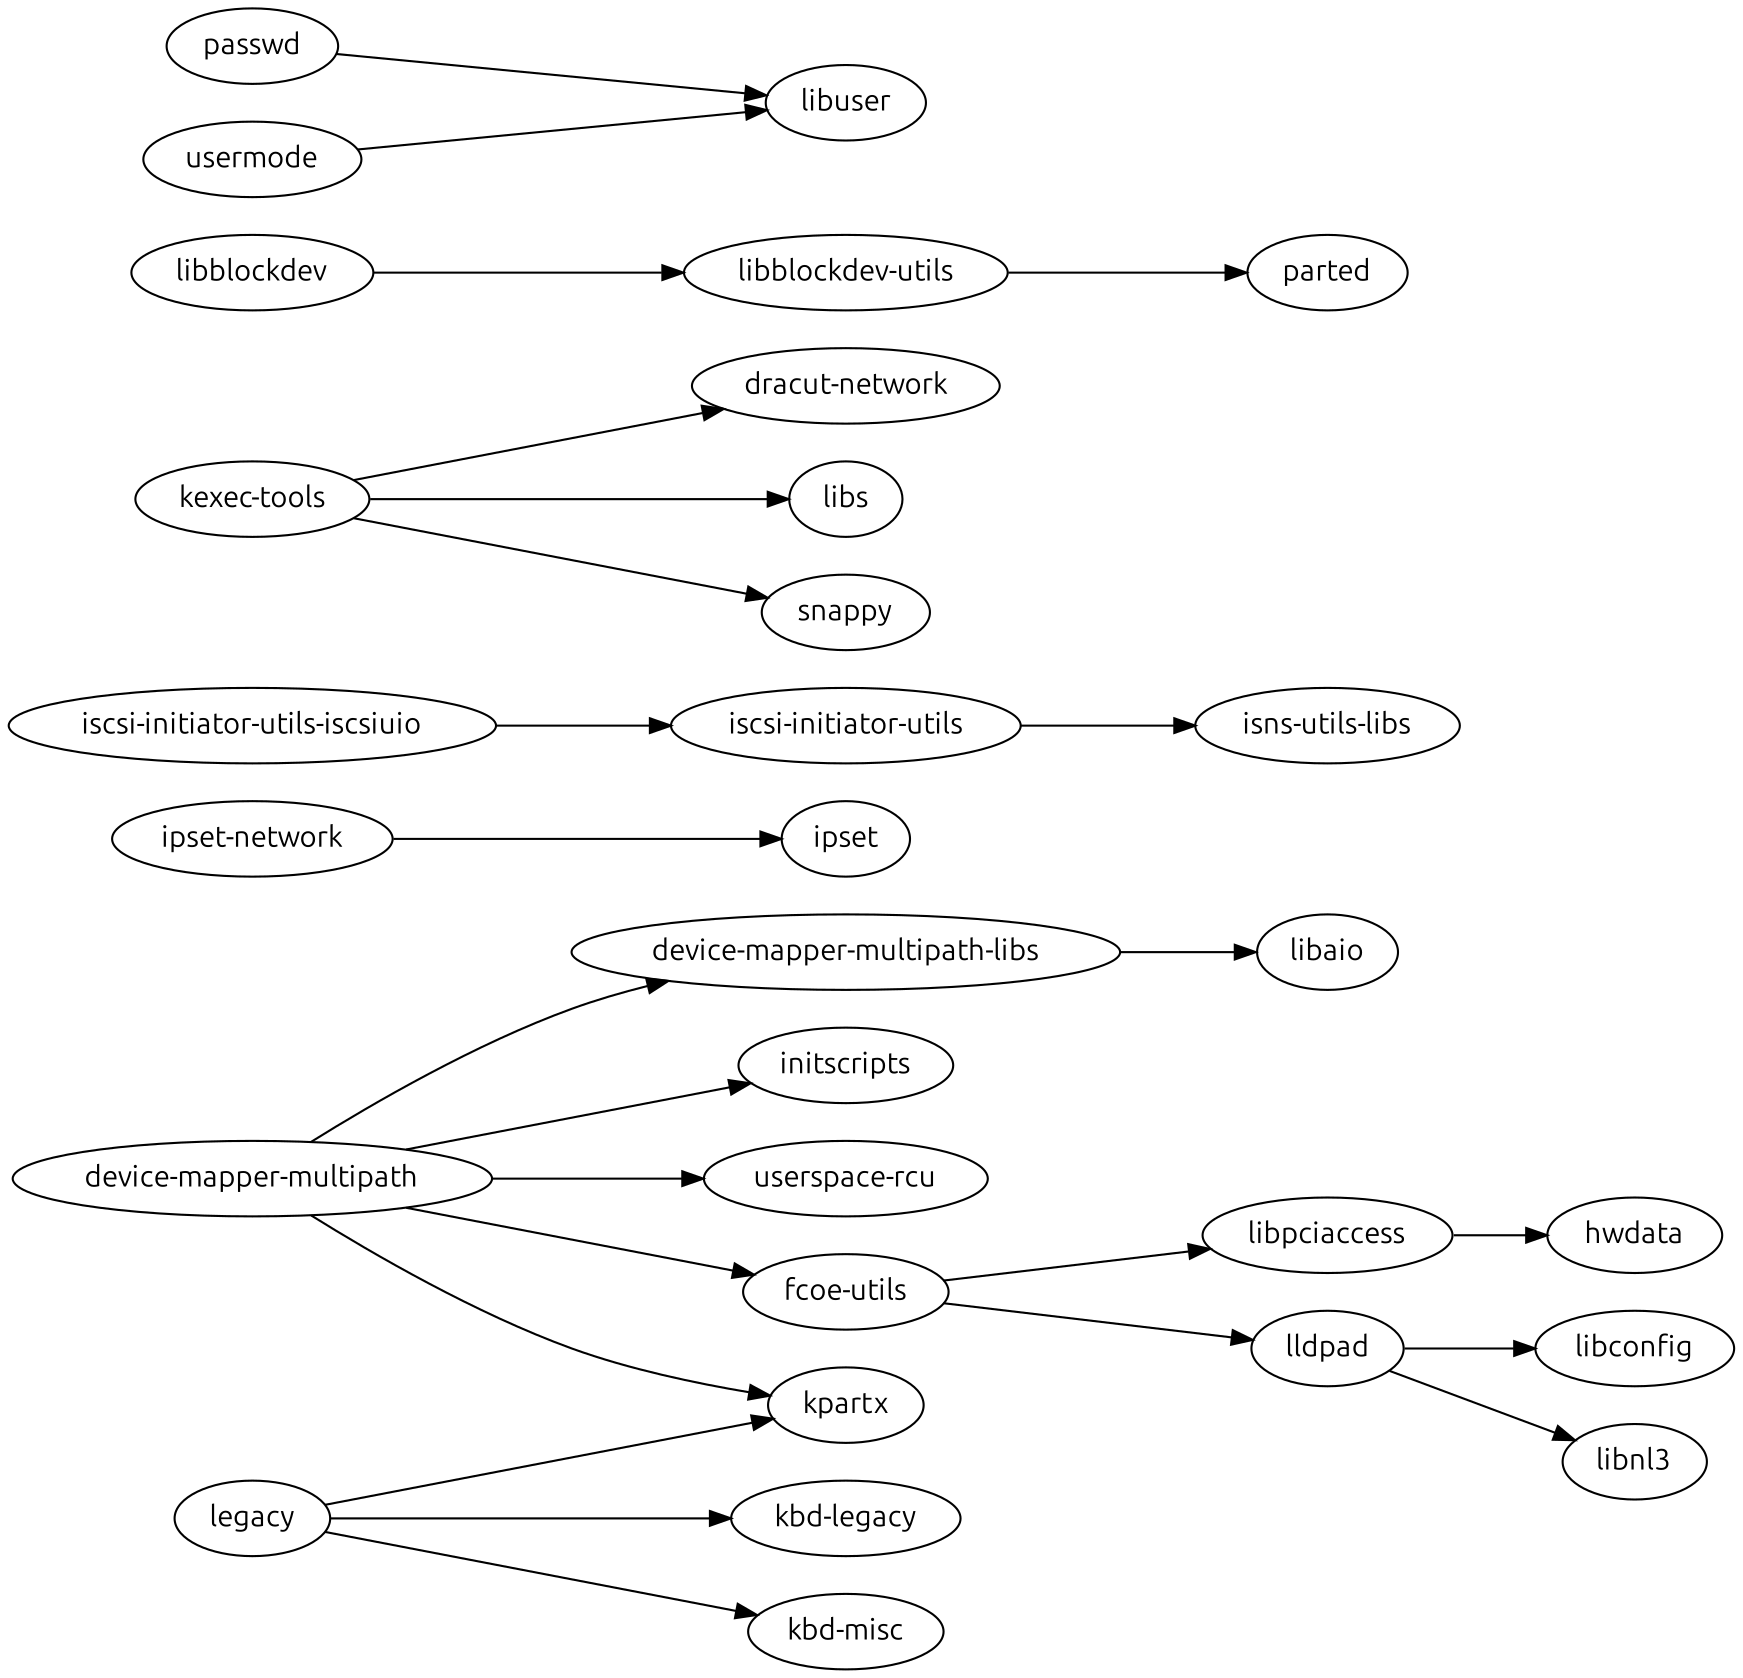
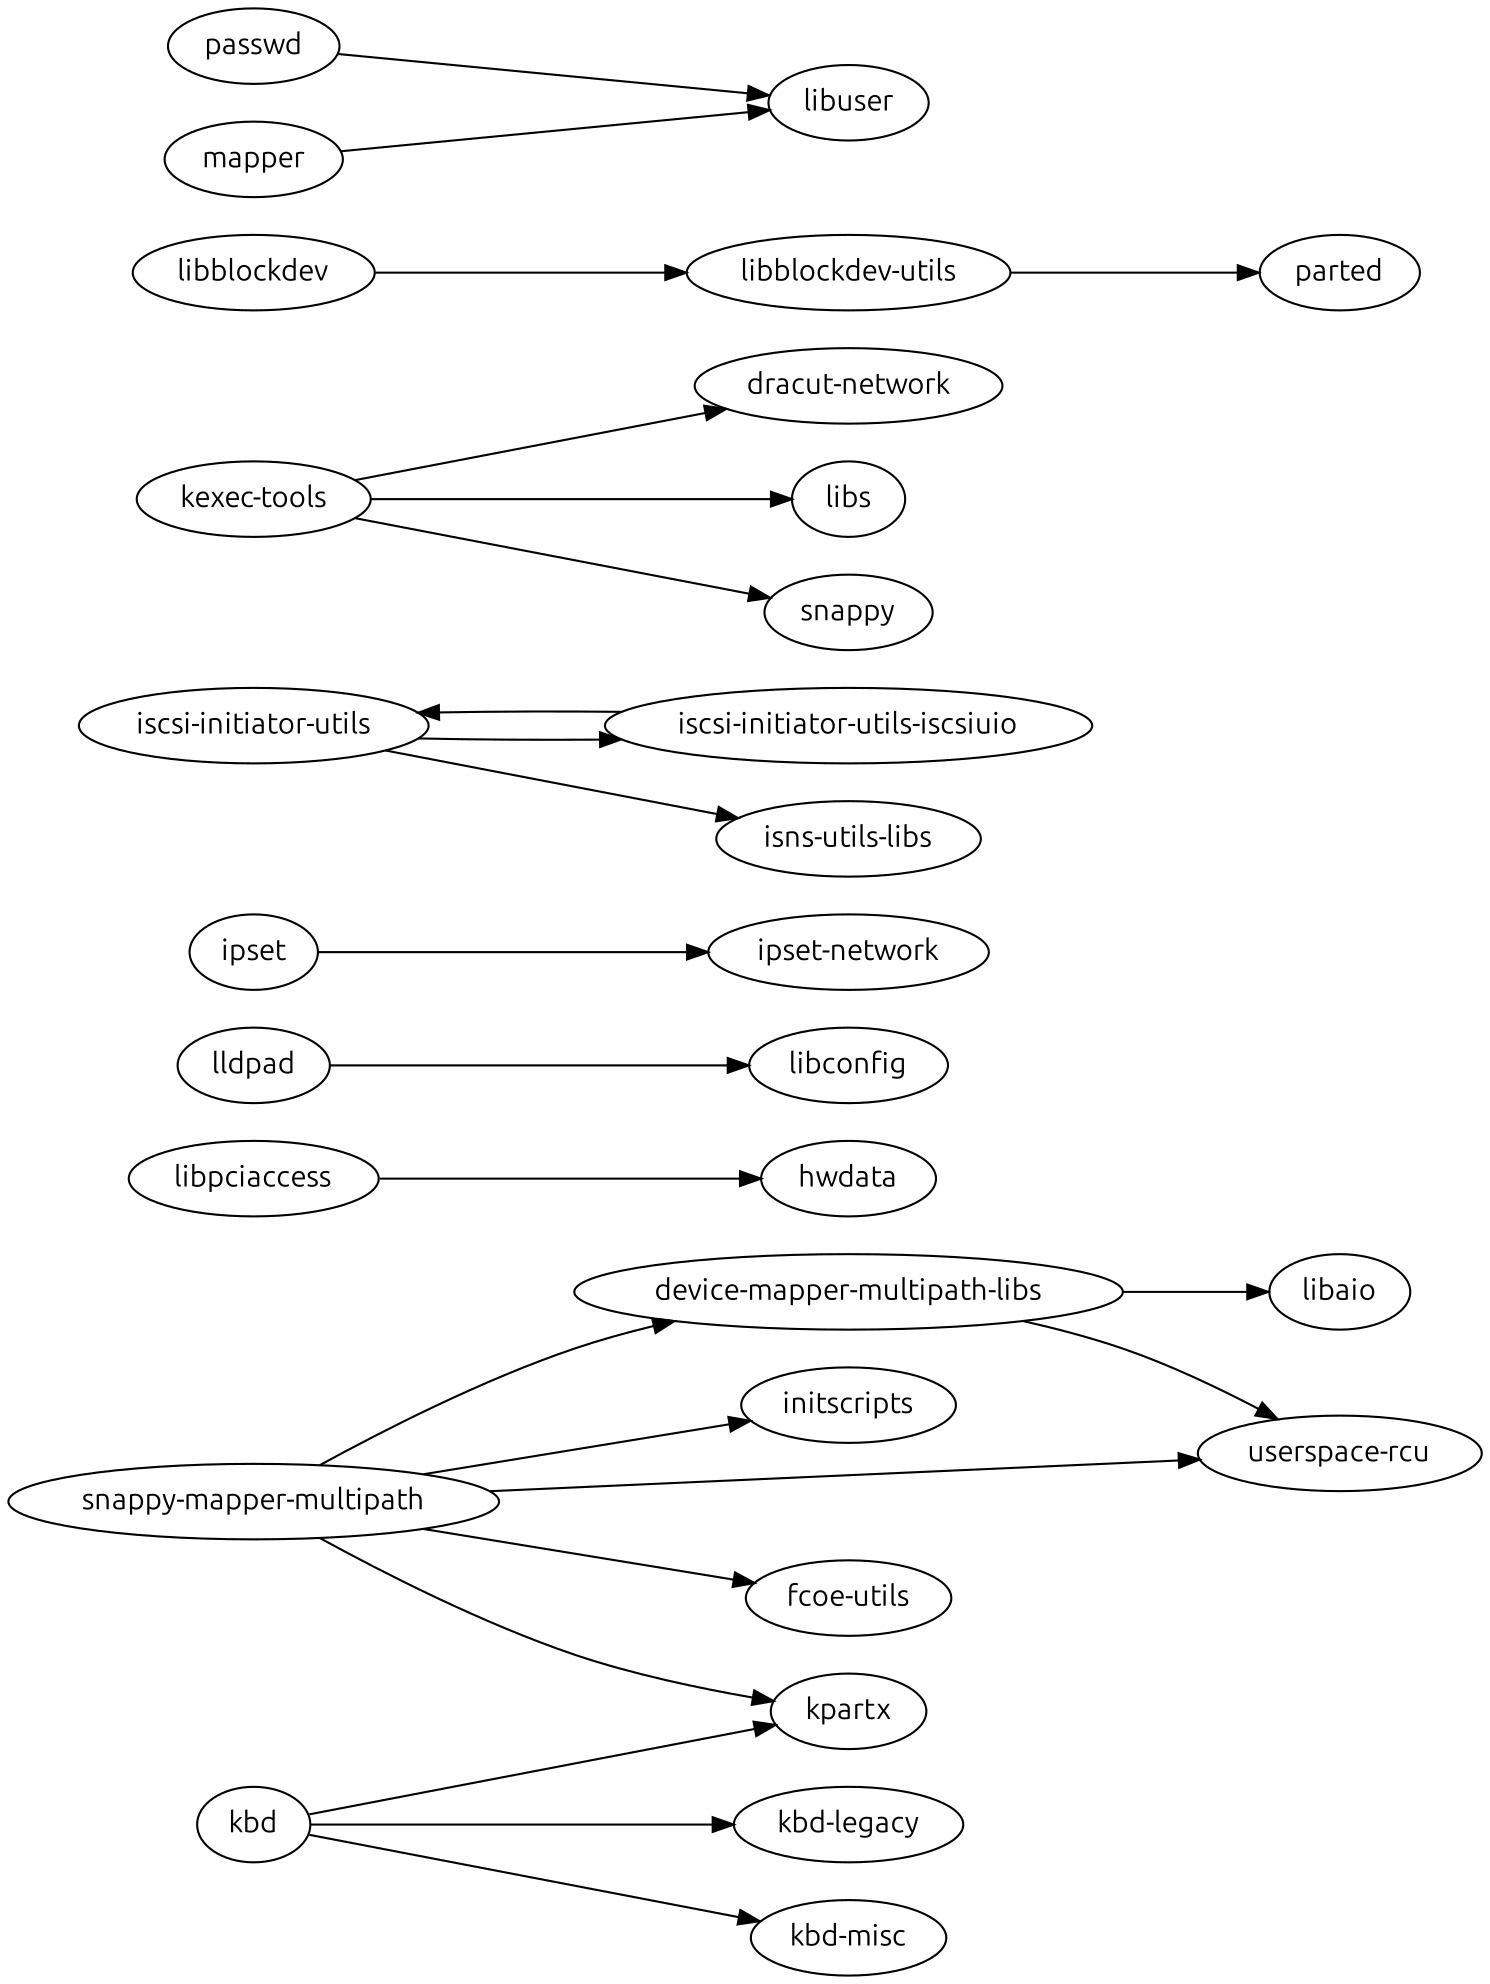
node "usermode": label "usermode" -> "mapper"
edge "iscsi-initiator-utils" -> "iscsi-initiator-utils-iscsiuio": added
edge "ipset-network" -> "ipset": reversed
node "device-mapper-multipath": label "device-mapper-multipath" -> "snappy-mapper-multipath"
edge "fcoe-utils" -> "libpciaccess": removed
edge "fcoe-utils" -> "lldpad": removed
edge "device-mapper-multipath-libs" -> "userspace-rcu": added
node "libnl3": removed
node "legacy": label "legacy" -> "kbd"
